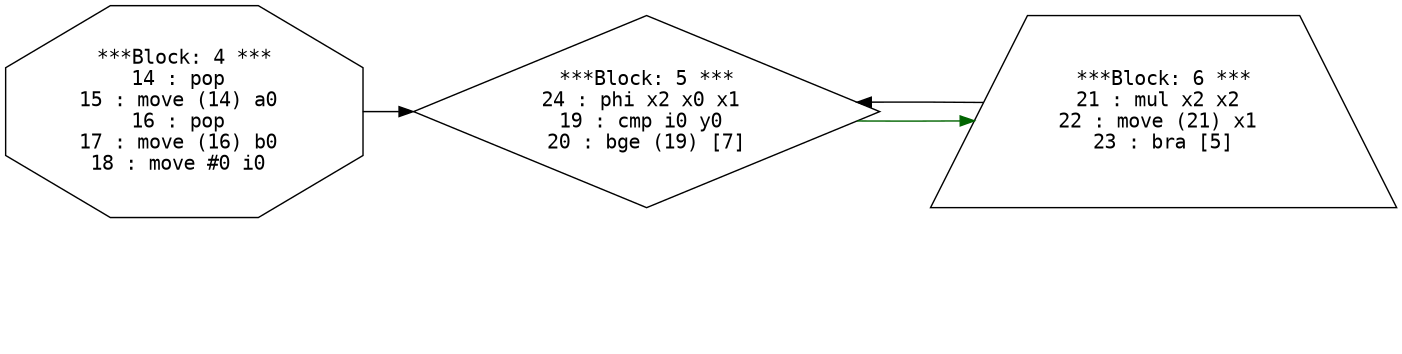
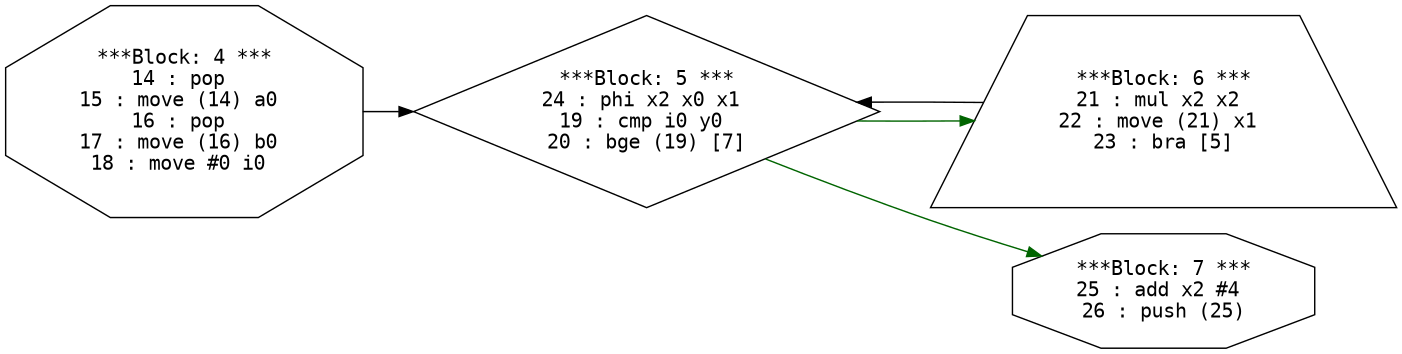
node "***Block: 7 *** 25 : add x2 #4 26 : push (25)": added
